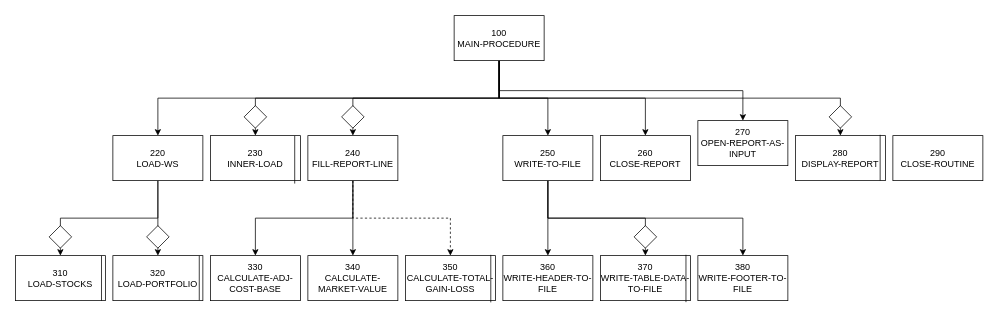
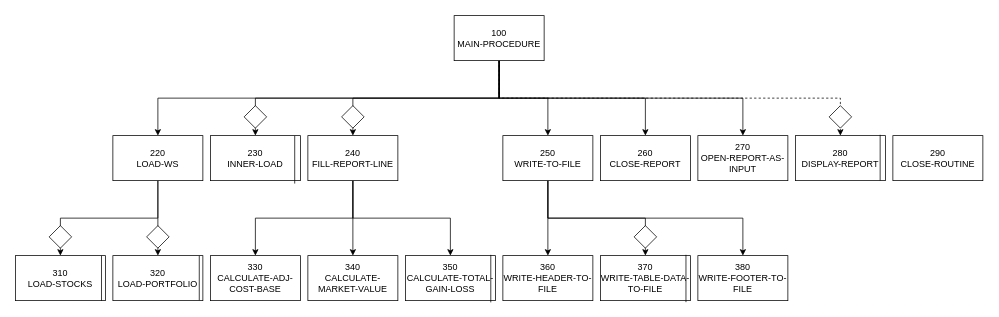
edge "100 MAIN-PROCEDURE" -> "280 DISPLAY-REPORT": style solid -> dashed
node "270 OPEN-REPORT-AS-INPUT": moved (743, 143) -> (743, 158)
edge "240 FILL-REPORT-LINE" -> "350 CALCULATE-TOTAL-GAIN-LOSS": style dashed -> solid
